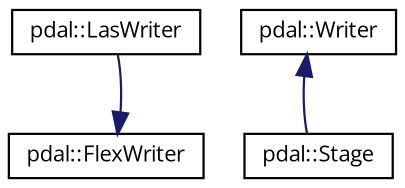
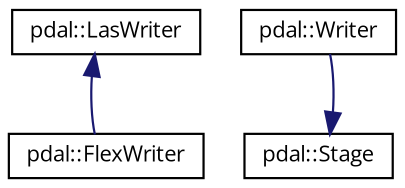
edge "pdal::LasWriter" -> "pdal::FlexWriter": reversed
edge "pdal::Stage" -> "pdal::Writer": reversed
